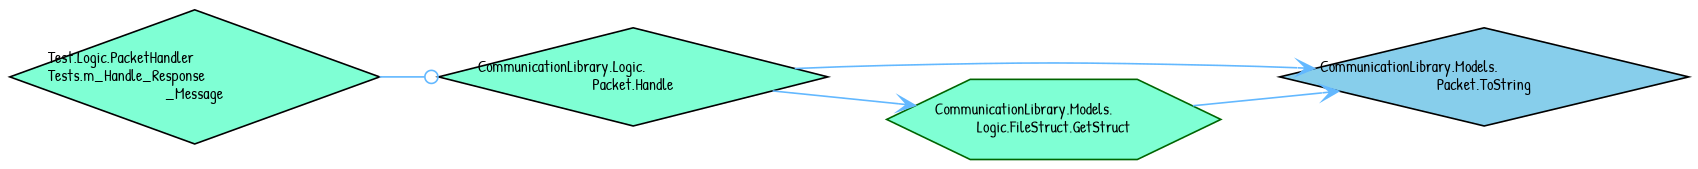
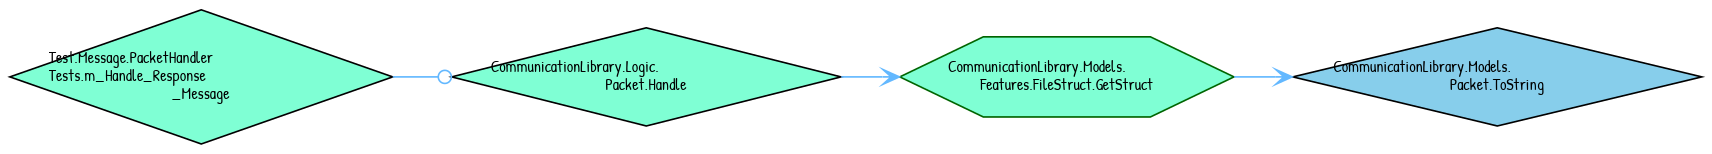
edge "CommunicationLibrary.Logic. Packet.Handle" -> "CommunicationLibrary.Models. Packet.ToString": removed
node "Test.Logic.PacketHandler Tests.m_Handle_Response _Message": label "Test.Logic.PacketHandler Tests.m_Handle_Response _Message" -> "Test.Message.PacketHandler Tests.m_Handle_Response _Message"
node "CommunicationLibrary.Models. Logic.FileStruct.GetStruct": label "CommunicationLibrary.Models. Logic.FileStruct.GetStruct" -> "CommunicationLibrary.Models. Features.FileStruct.GetStruct"
